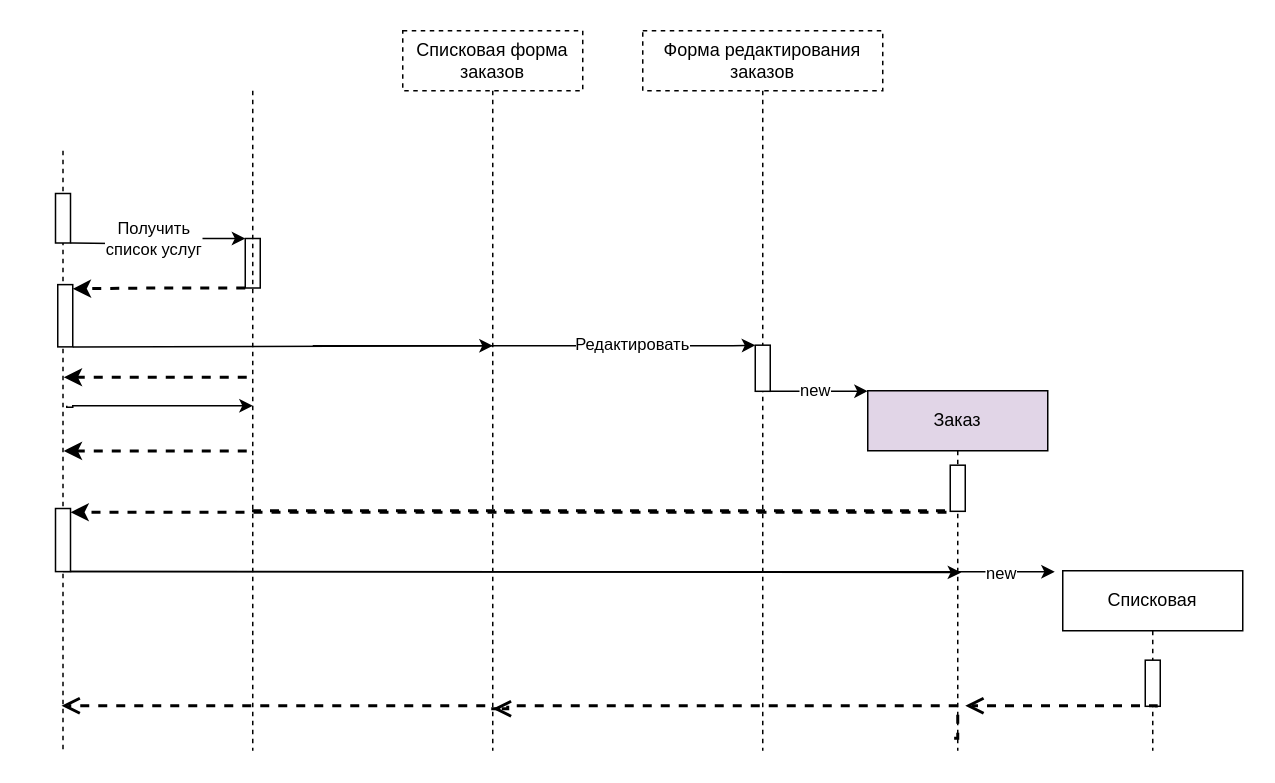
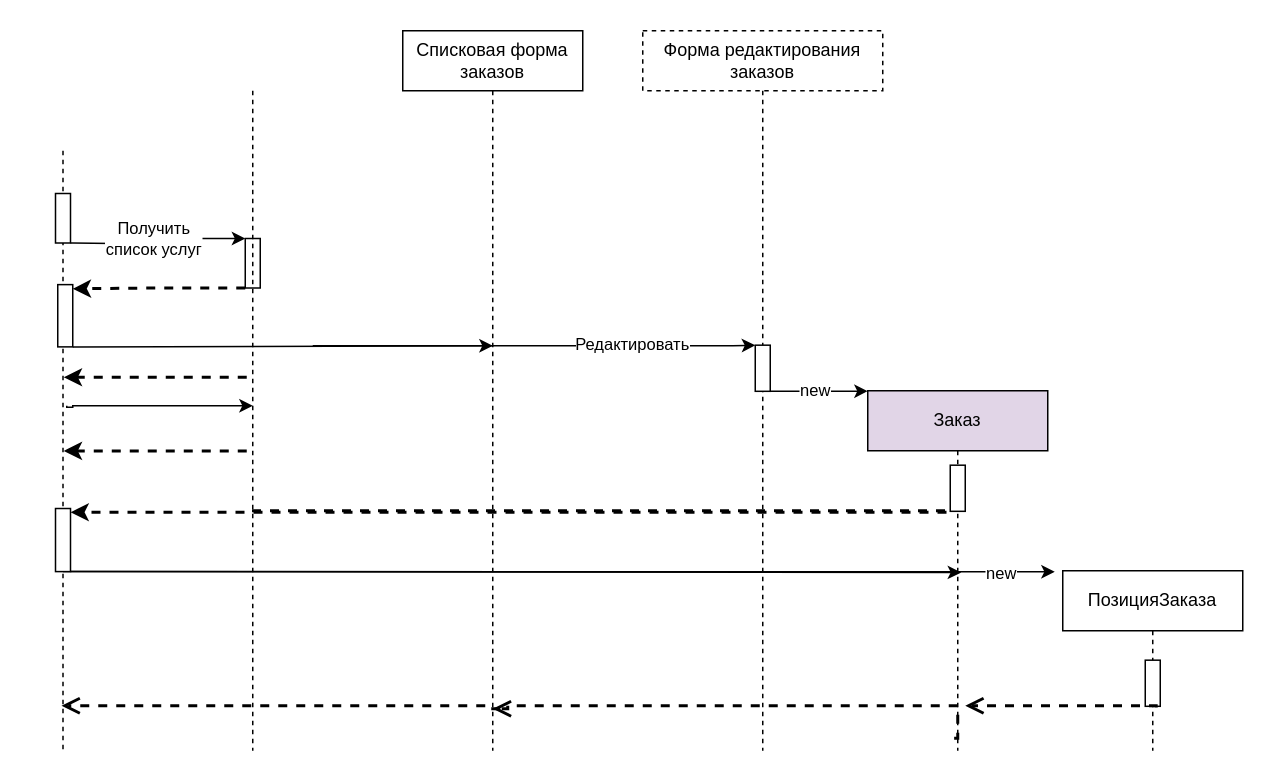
node "Списковая форма заказов": style dashed -> solid
node "Списковая": label "Списковая" -> "ПозицияЗаказа"
